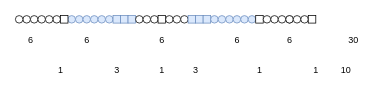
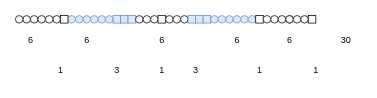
node "30": moved (353, 40) -> (345, 40)
node "10": removed
